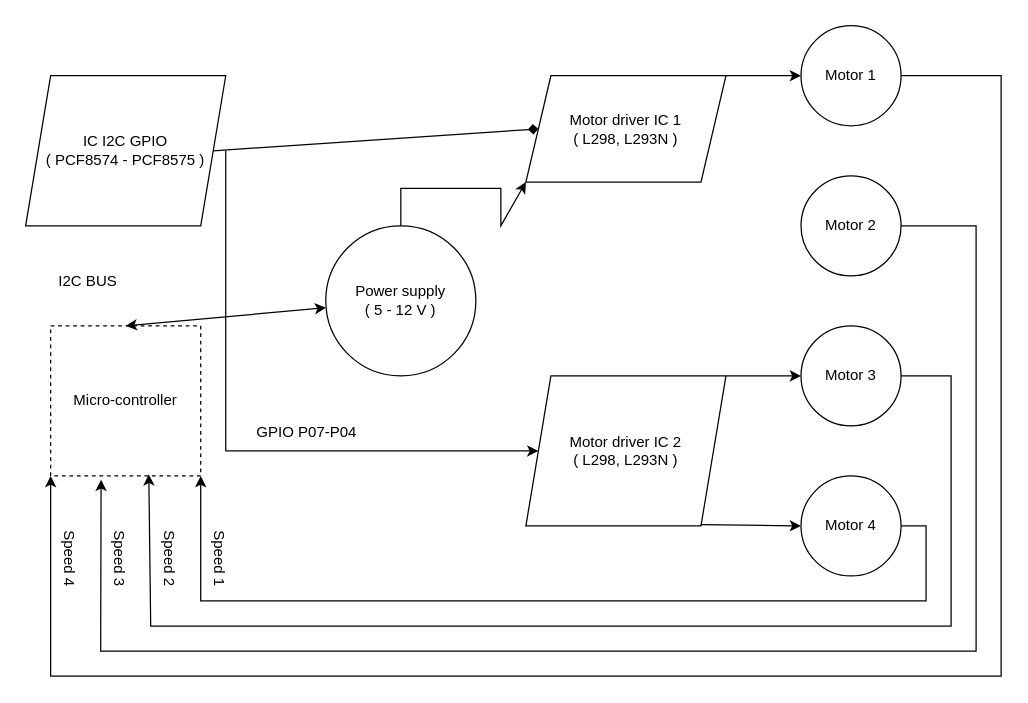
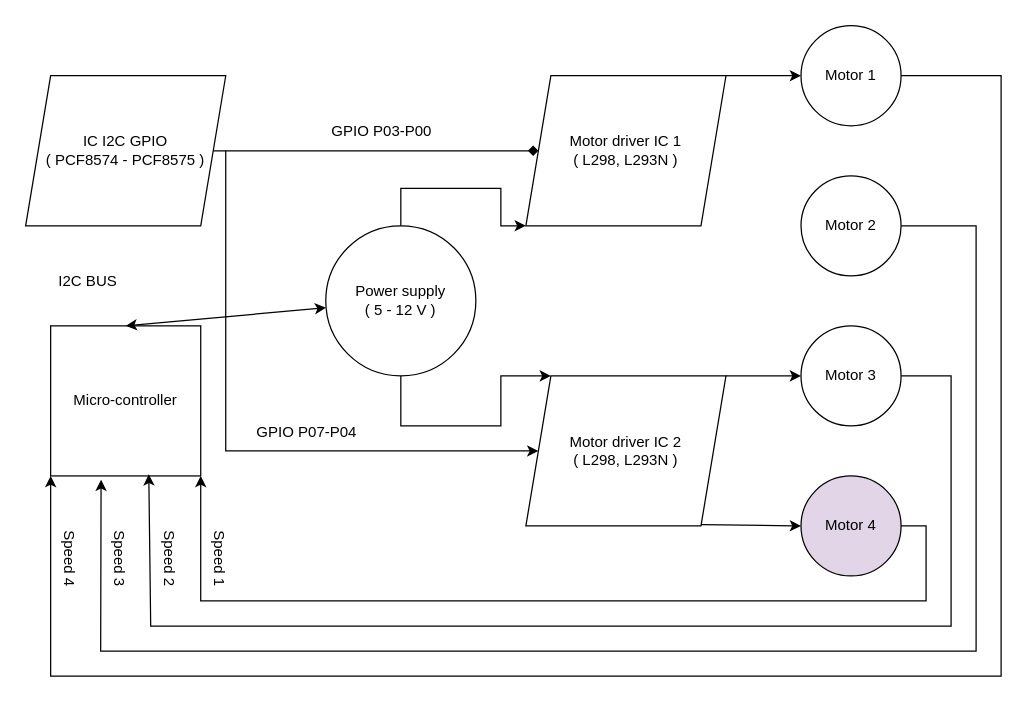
node "Motor driver IC 1 ( L298, L293N )": size 200x106 -> 200x150
node "GPIO P03-P00": added
node "Micro-controller": style dashed -> solid
edge "Power supply ( 5 - 12 V )" -> "Motor driver IC 2 ( L298, L293N )": added
node "Motor 4": fillcolor #ffffff -> #e1d5e7
